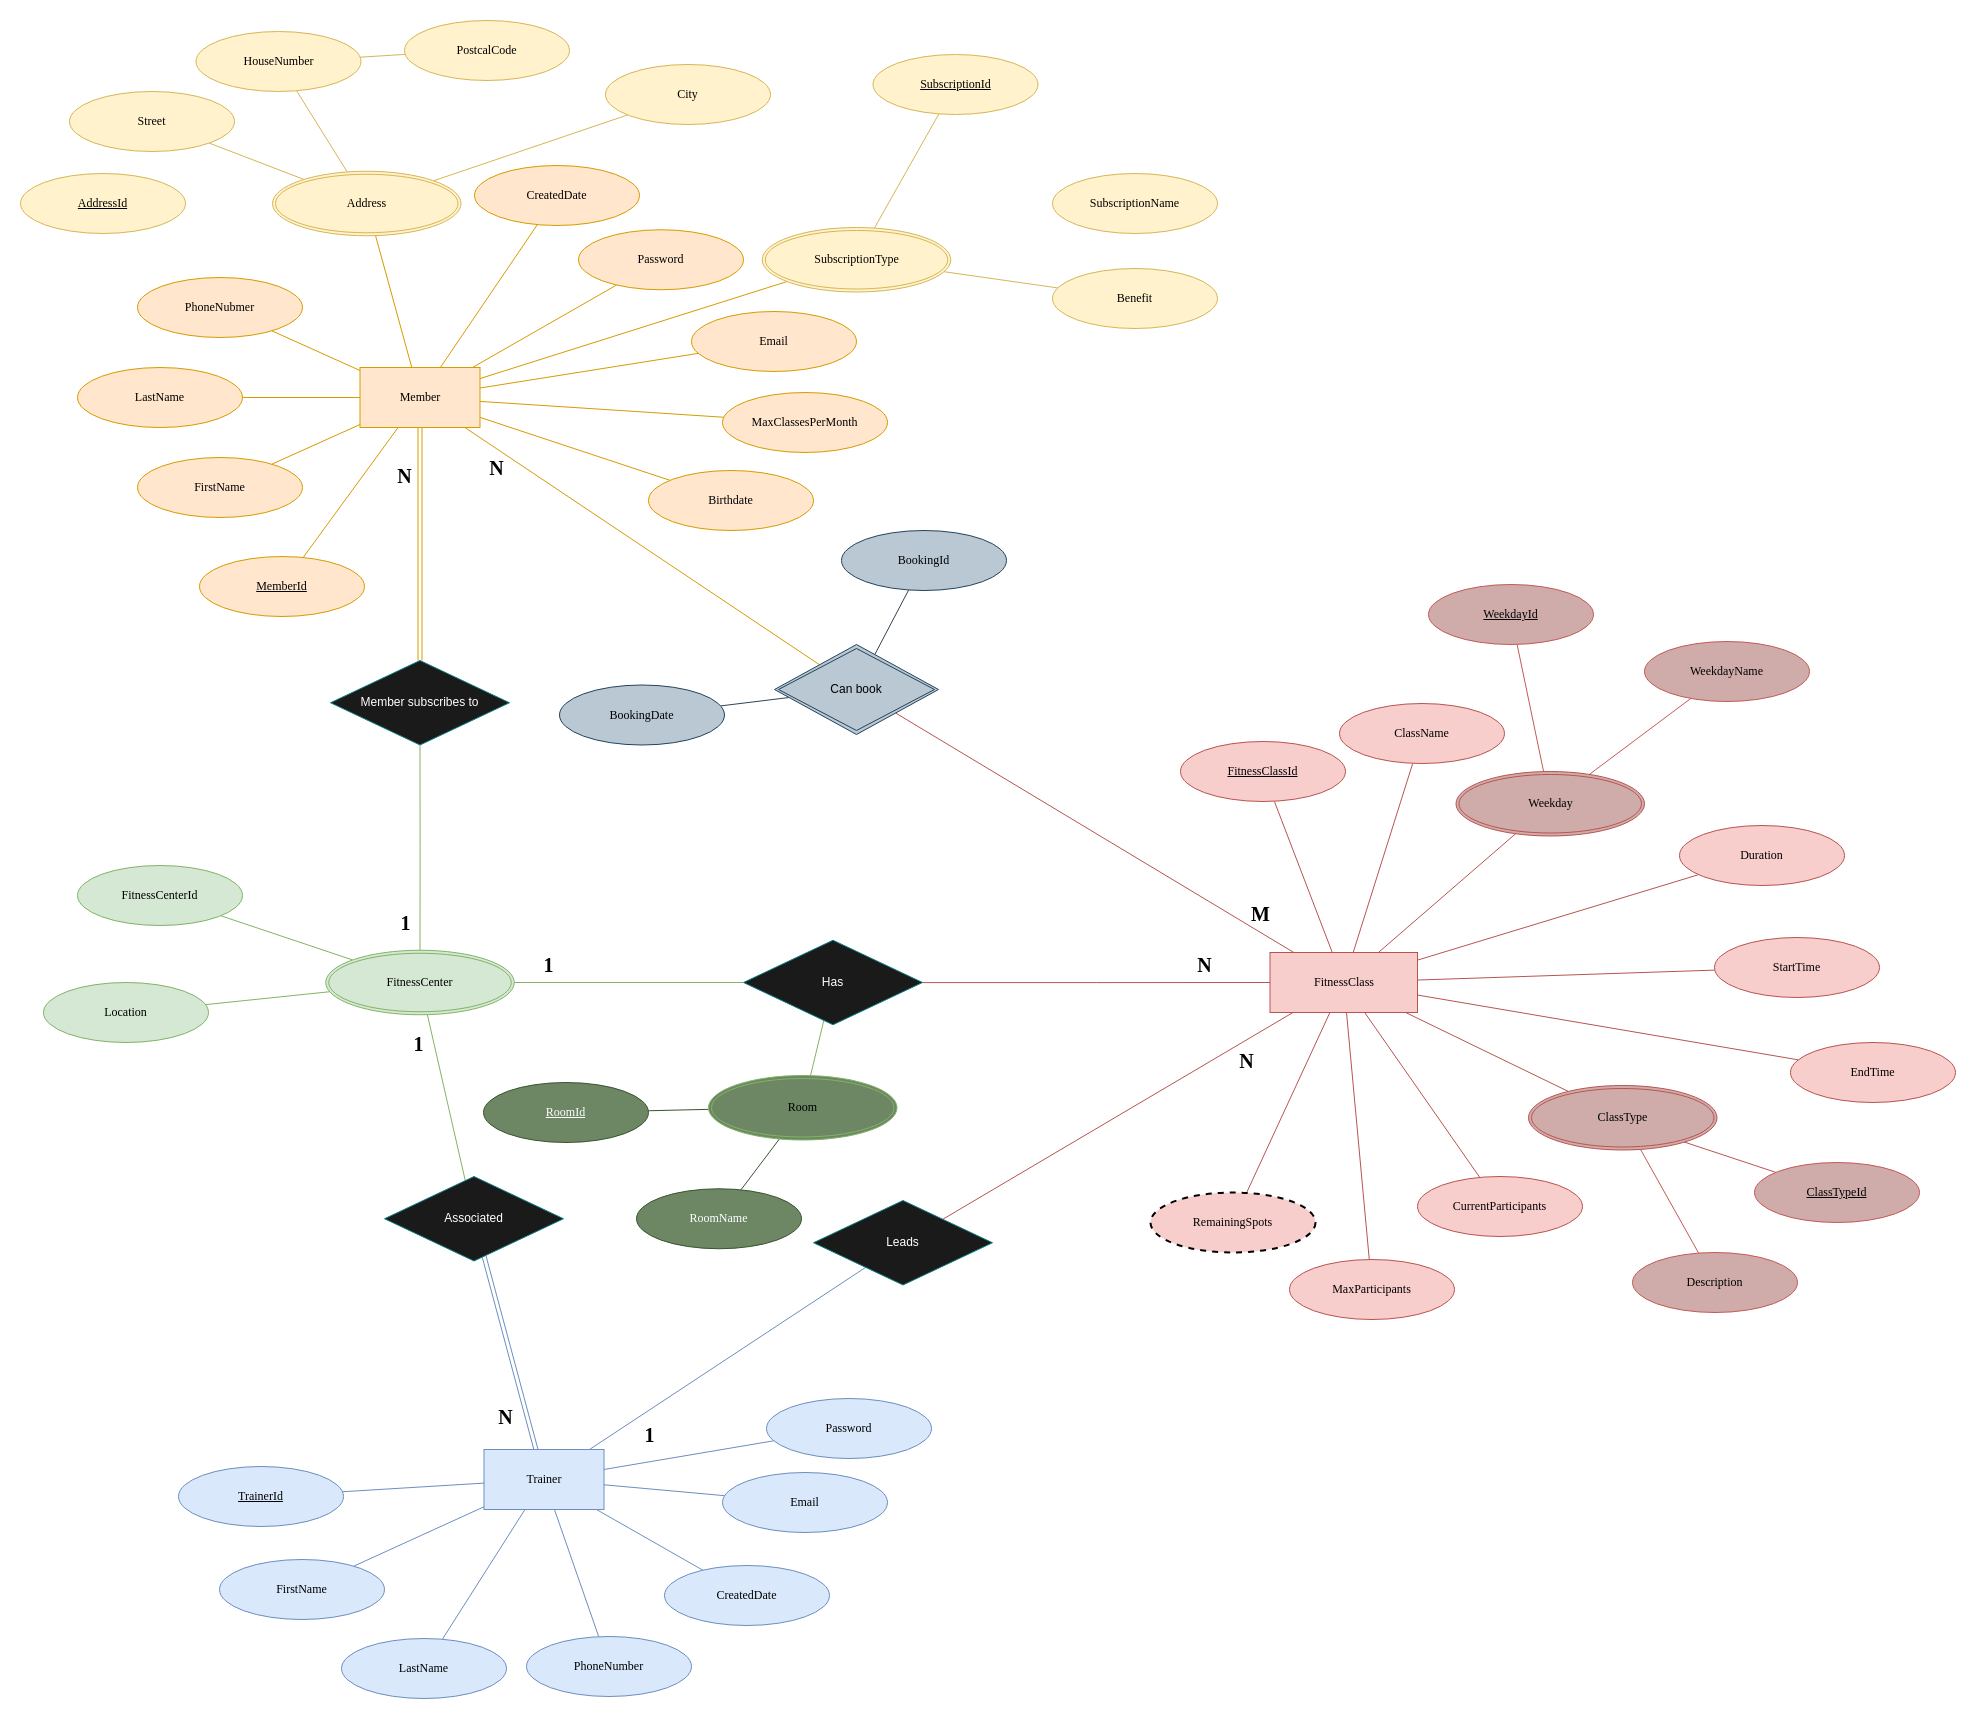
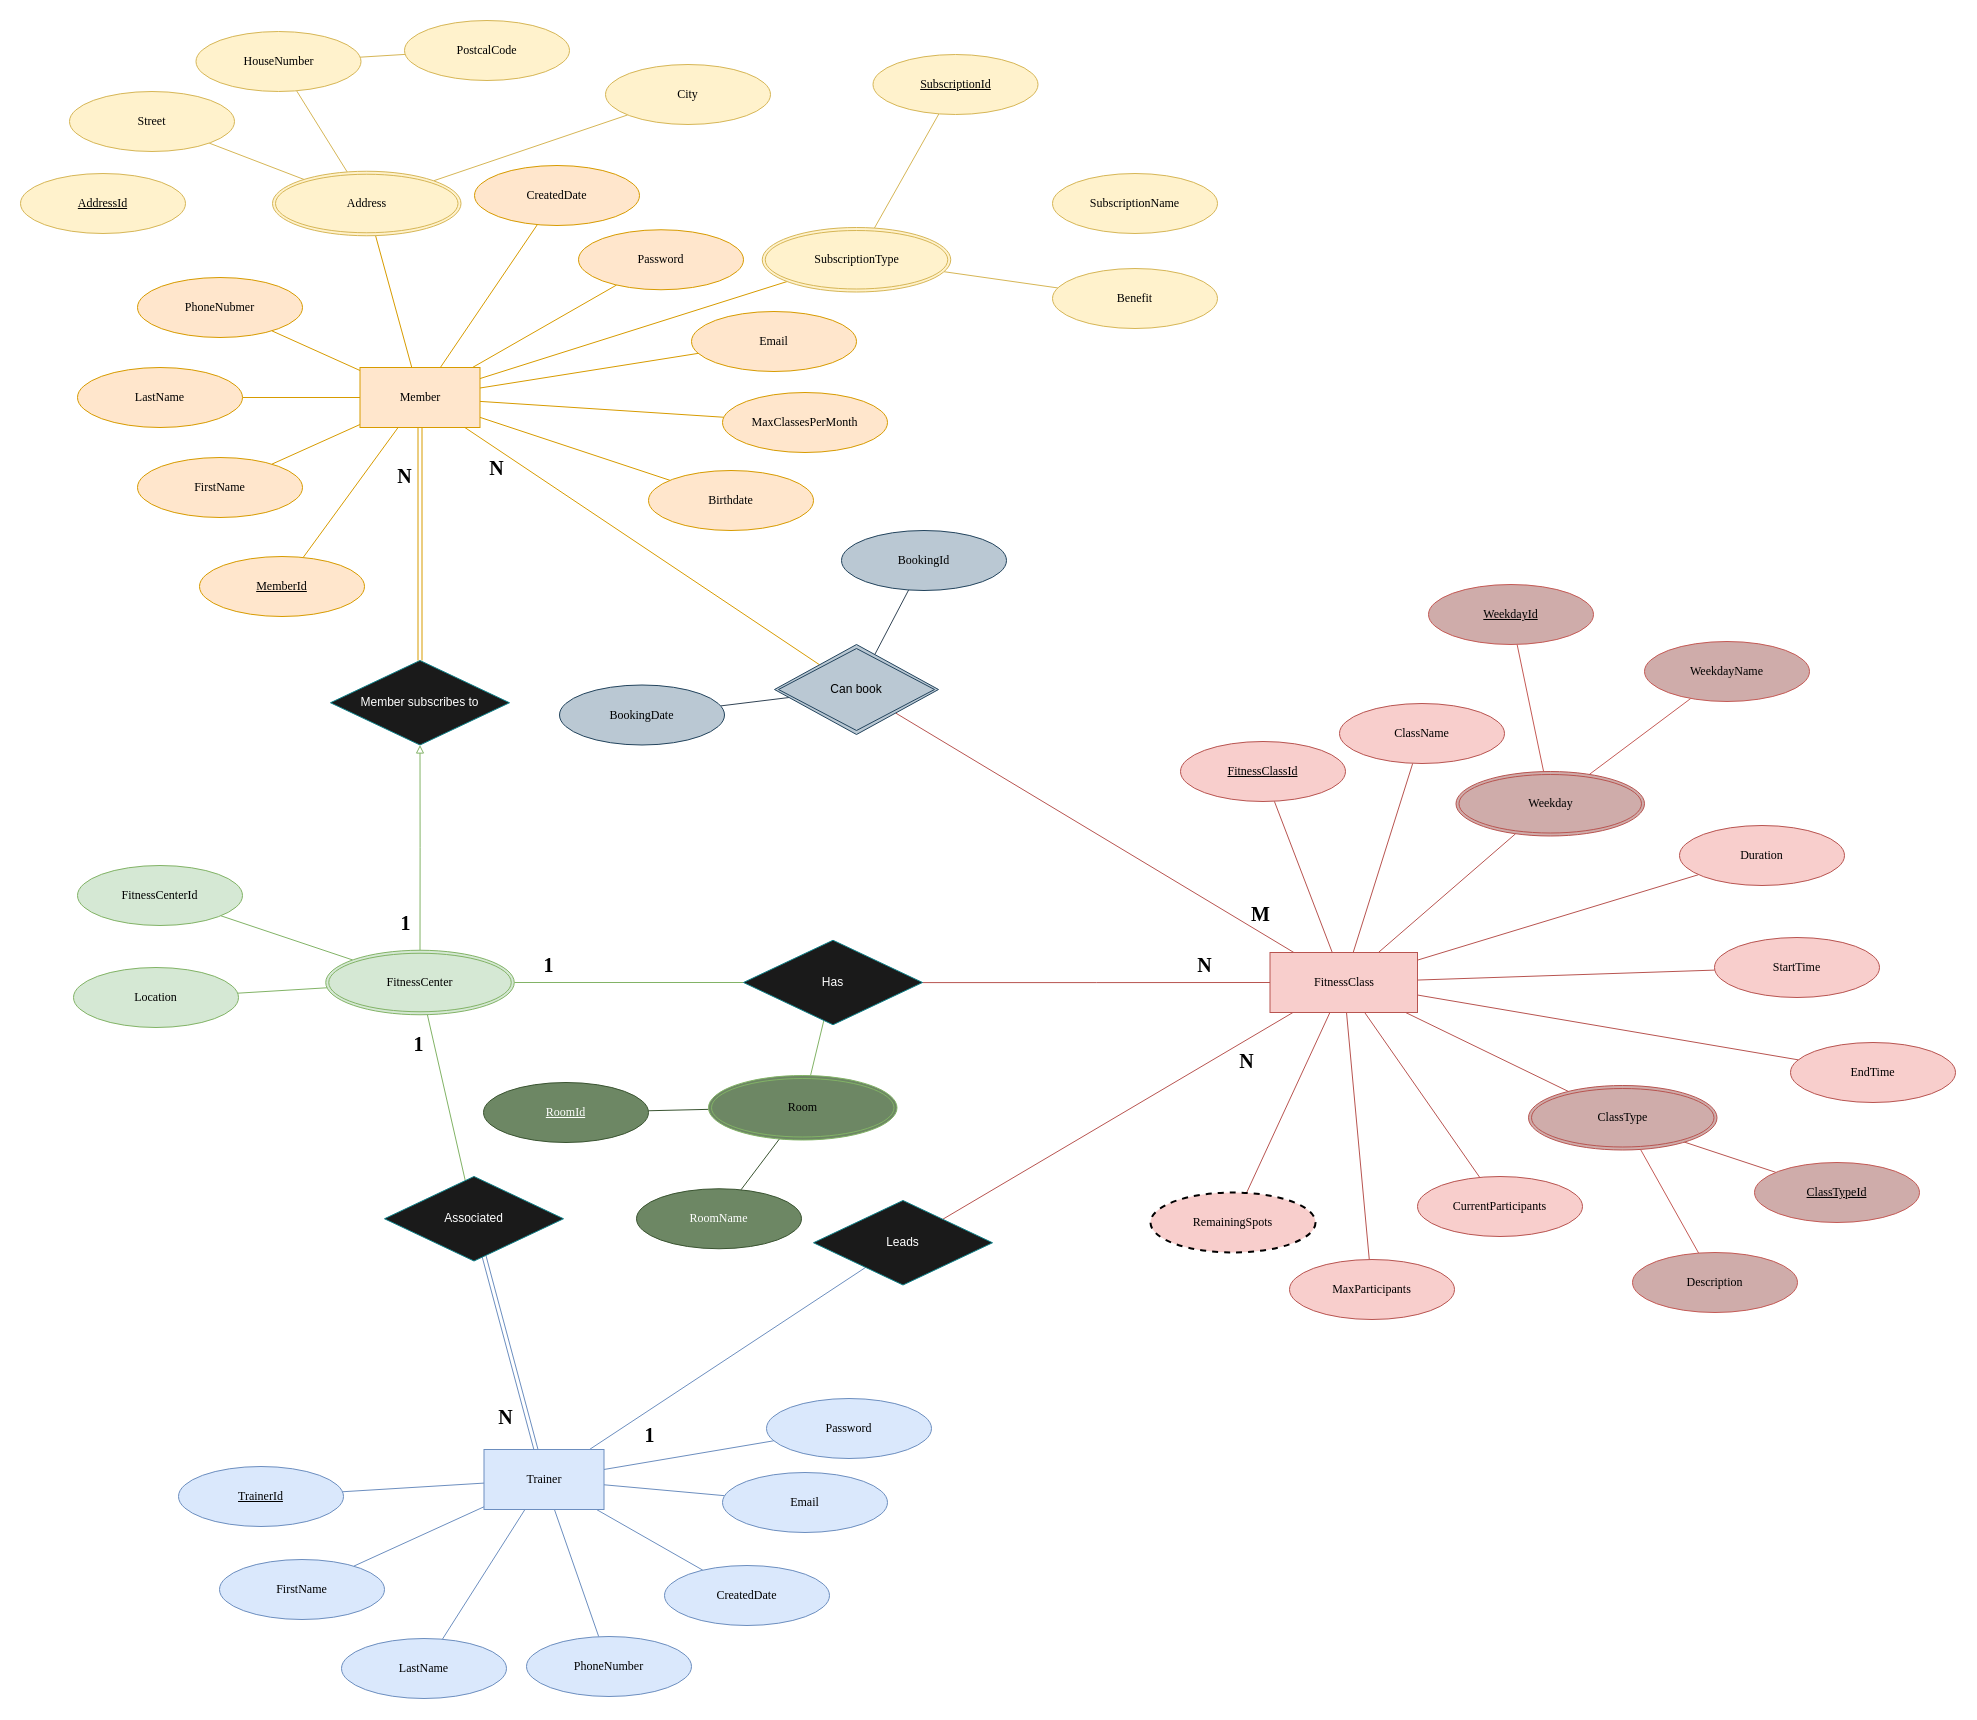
edge "Member subscribes to" -- "FitnessCenter": arrowhead none -> block
node "Location": moved (126, 1013) -> (156, 998)
